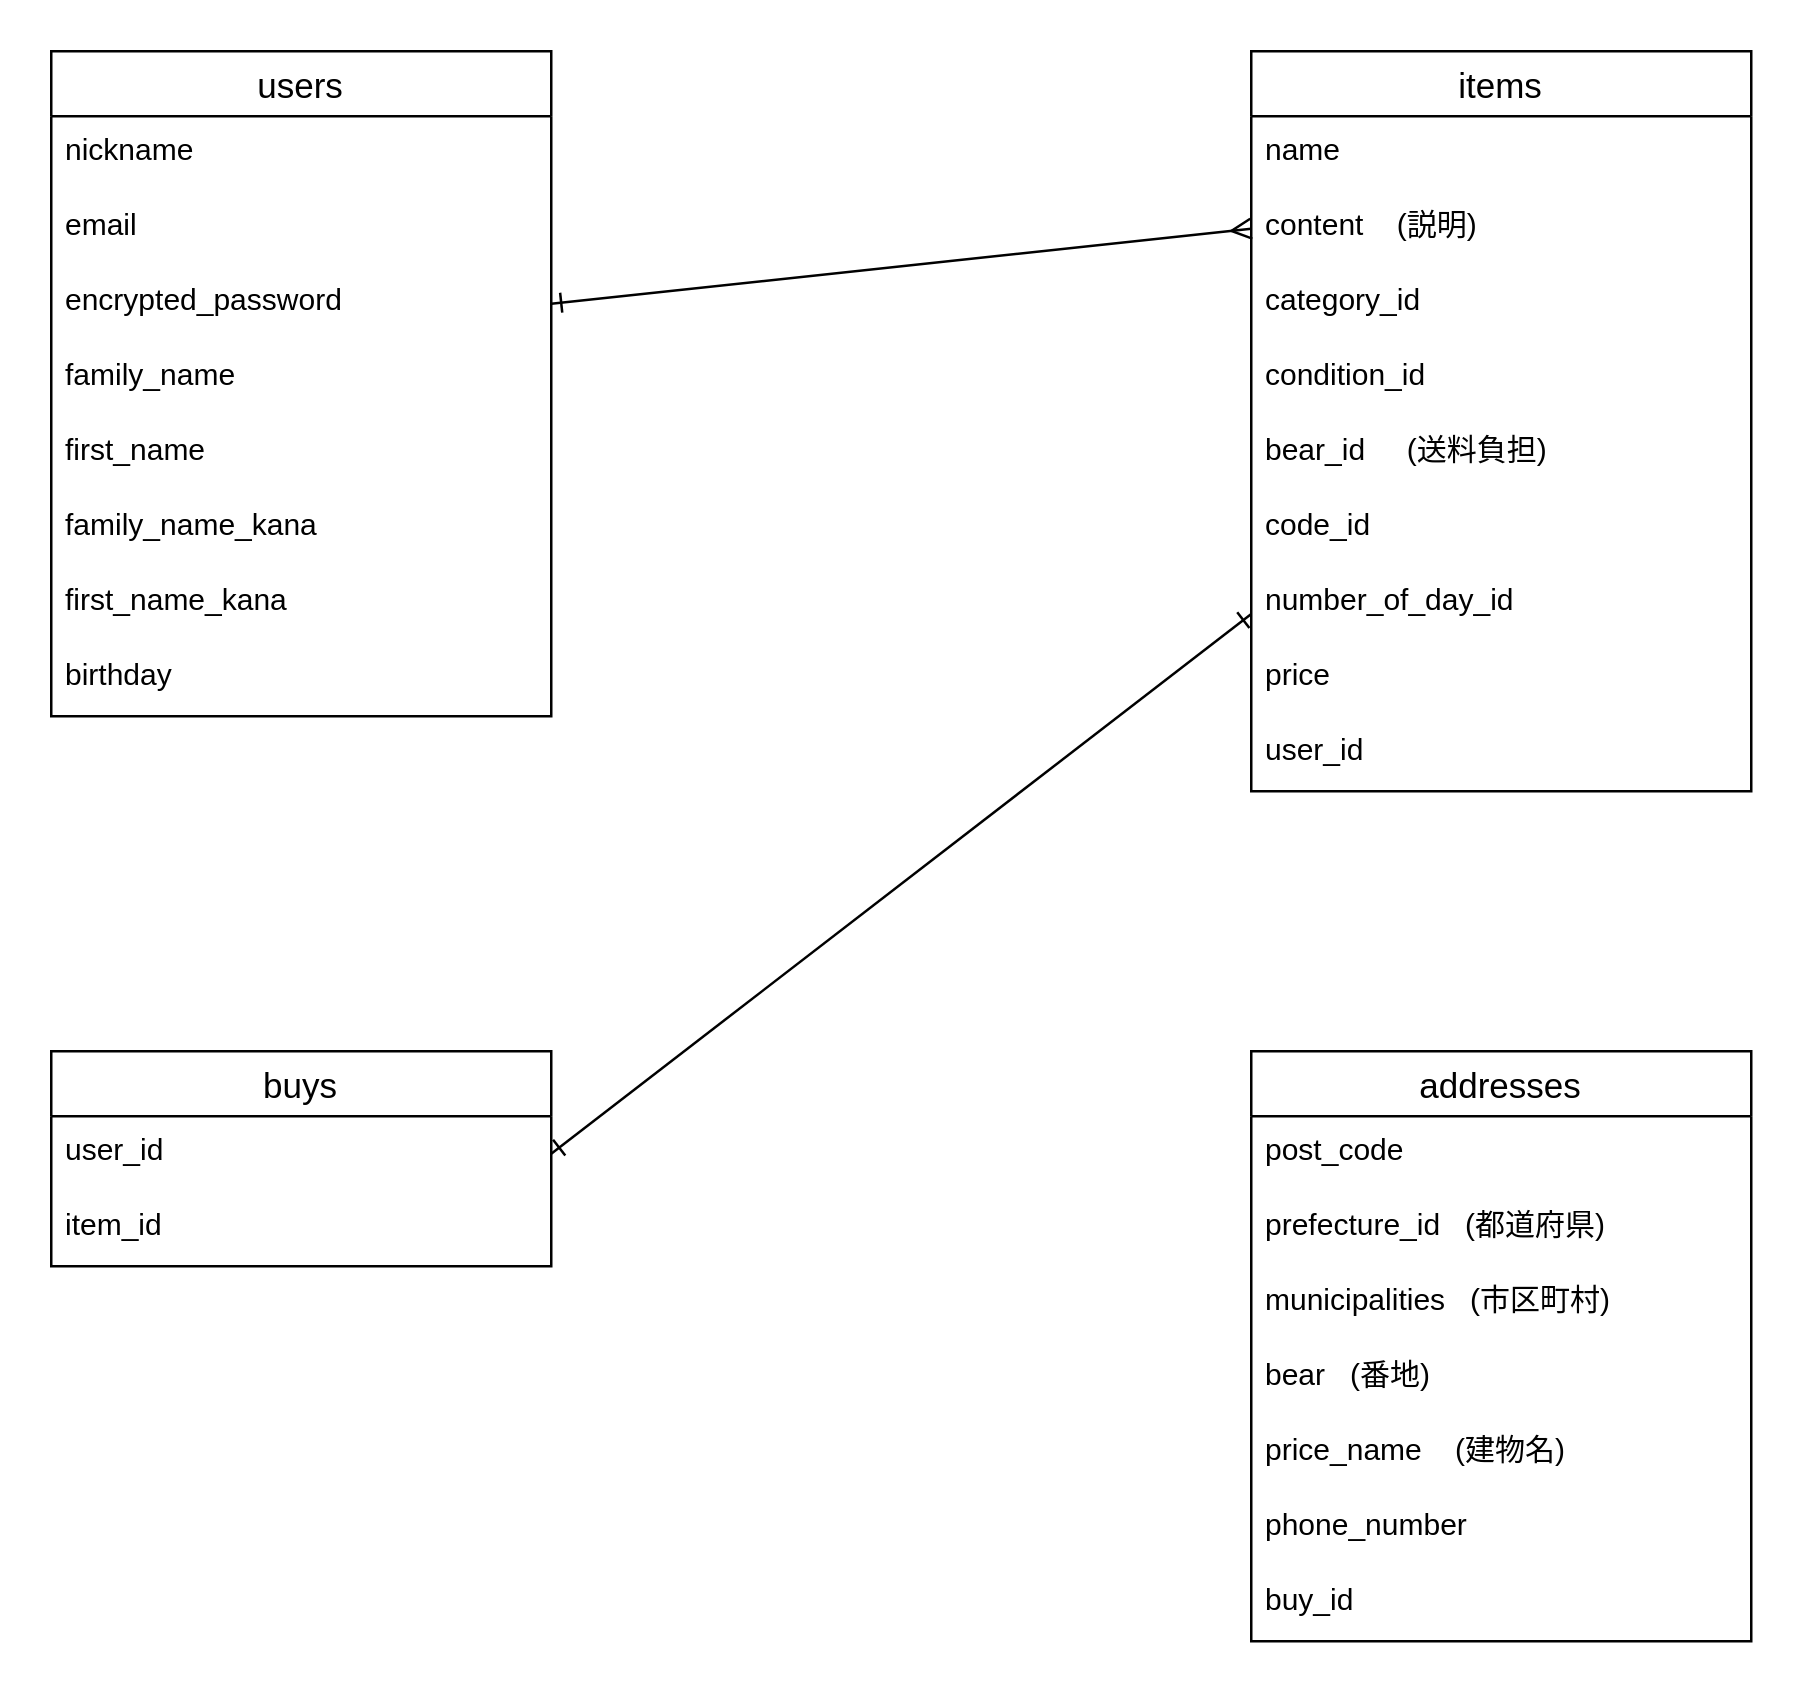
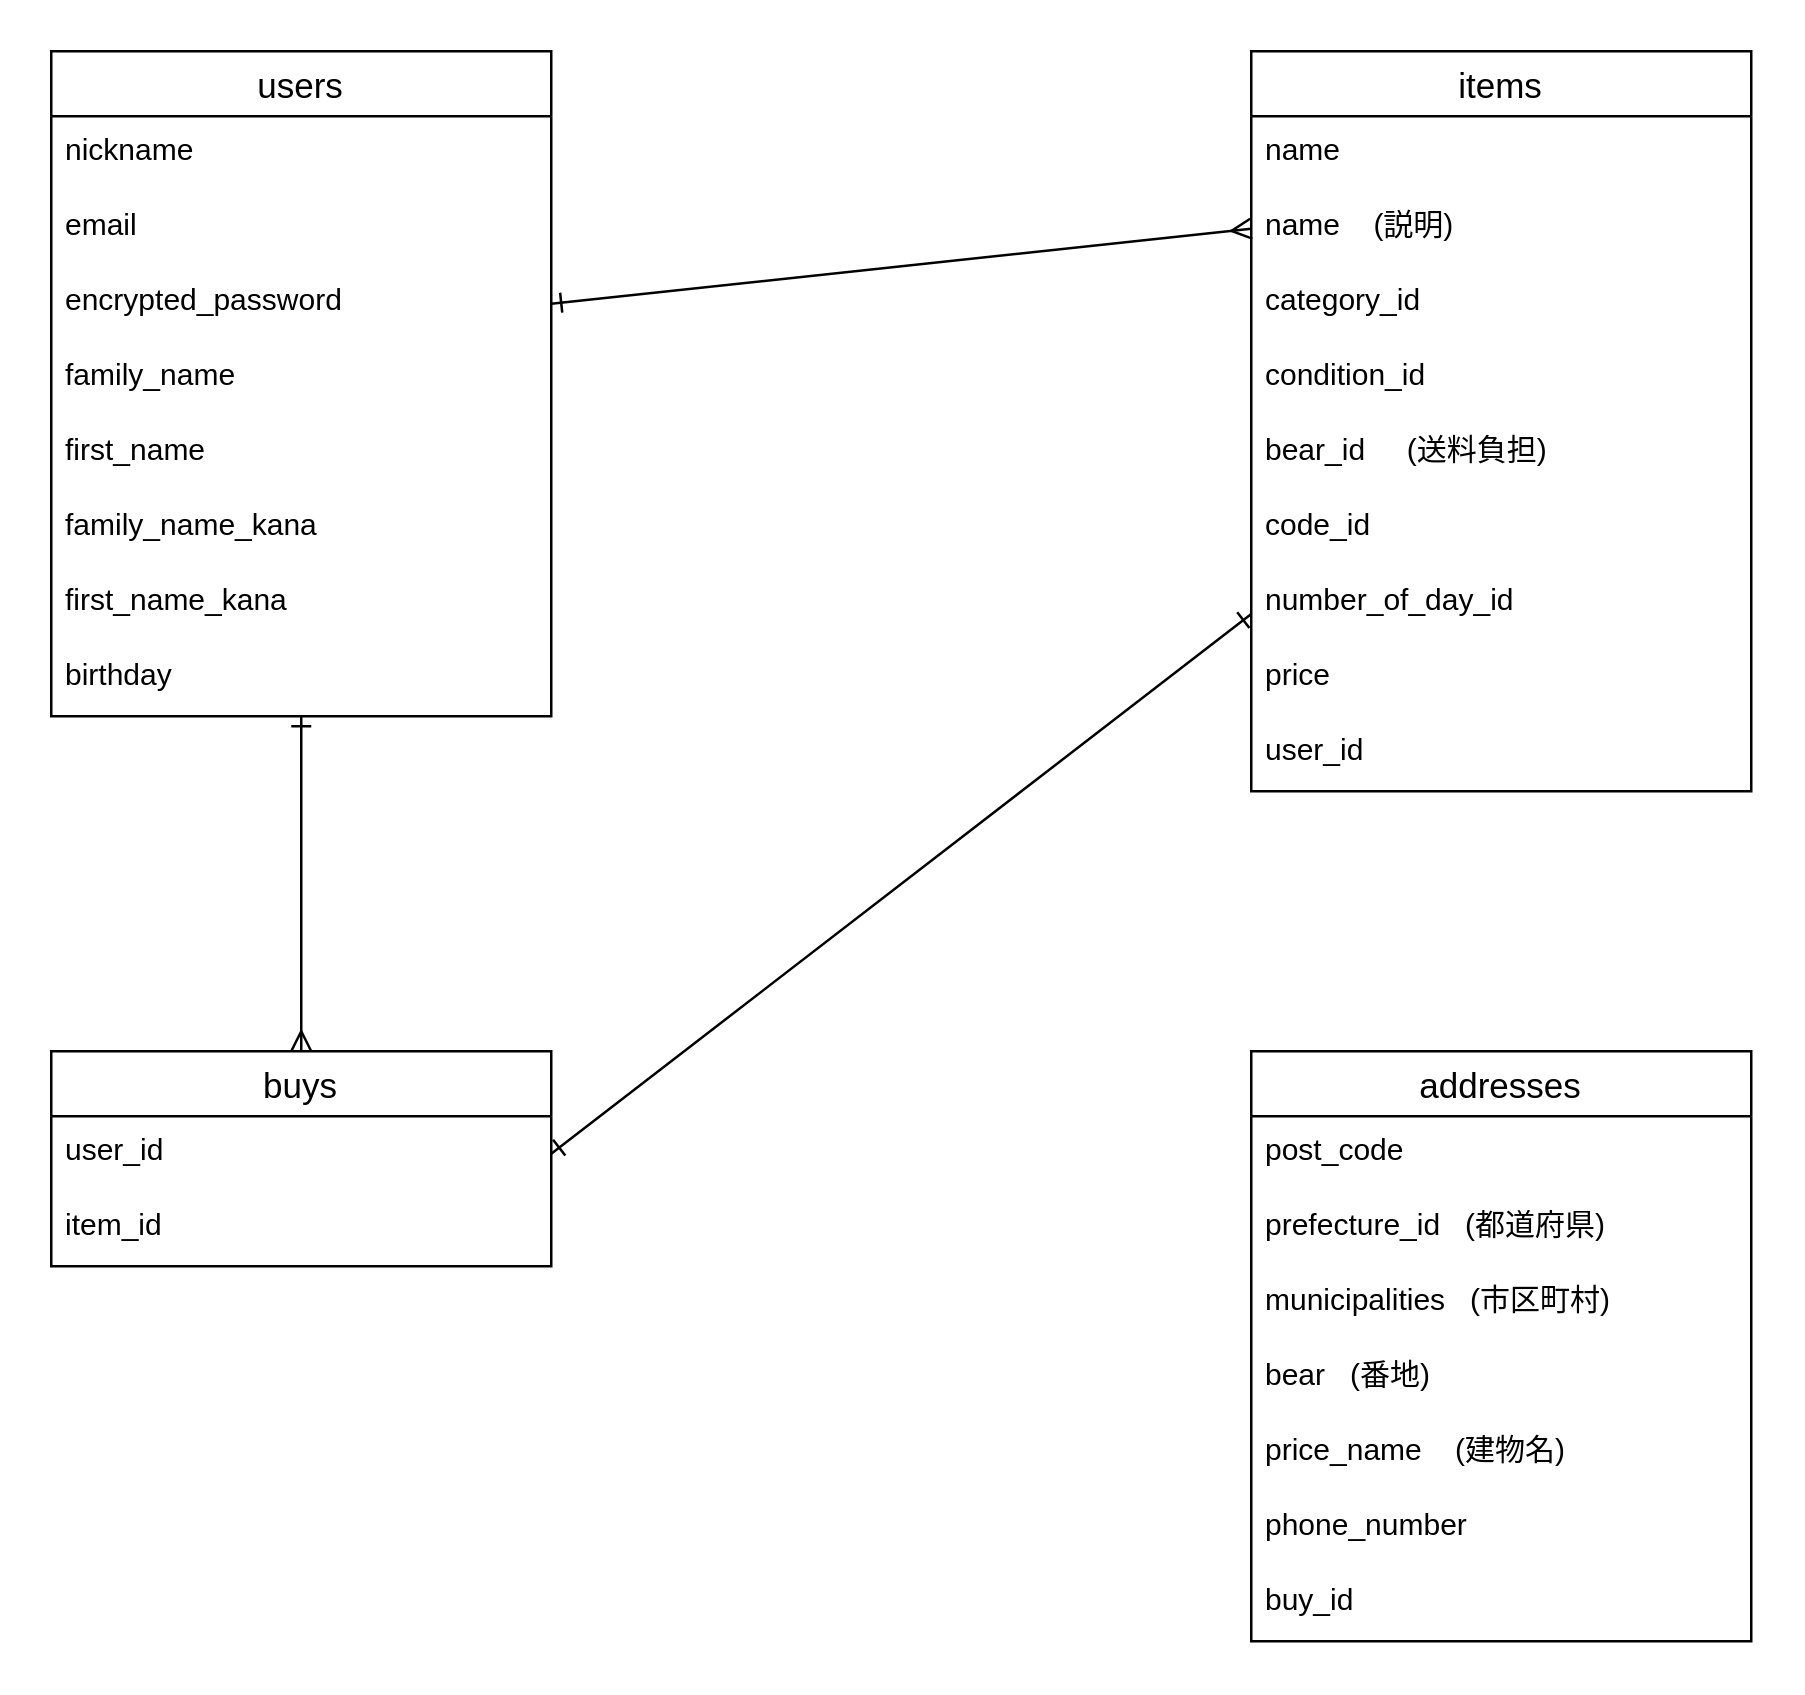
node "content (説明)": label "content (説明)" -> "name (説明)"
edge "users" -- "buys": added
